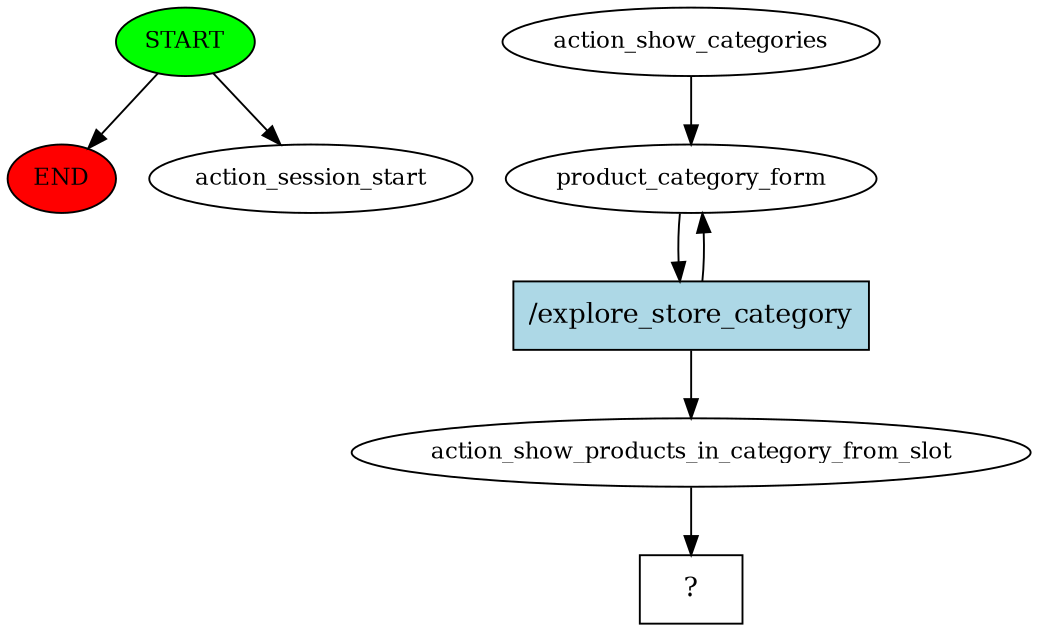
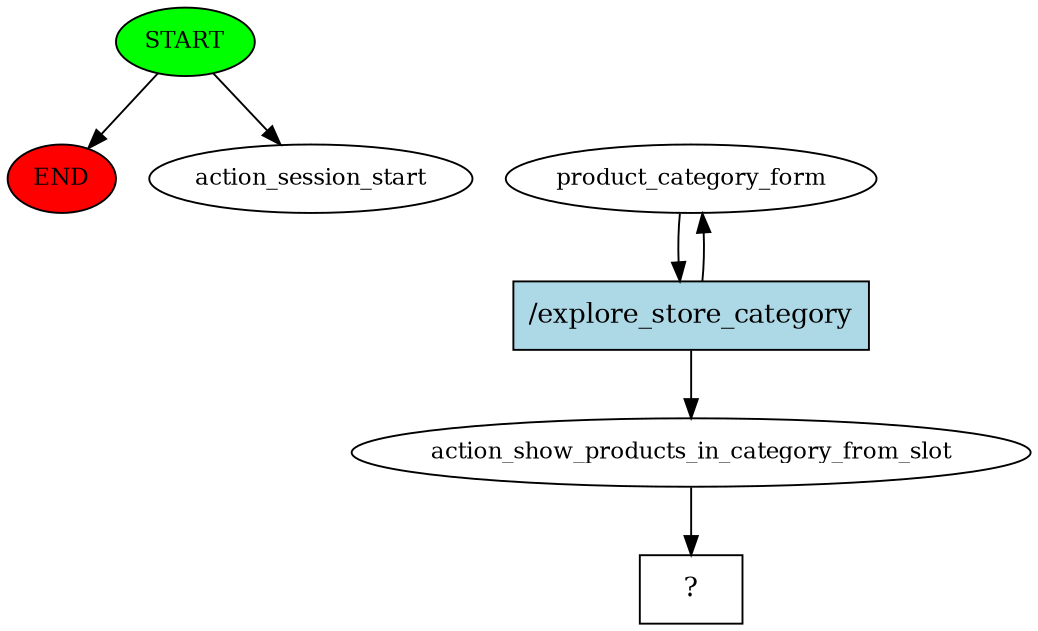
node "action_show_categories": removed
